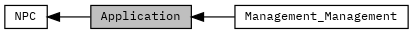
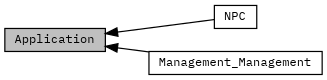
edge "Application" -> "NPC": reversed
